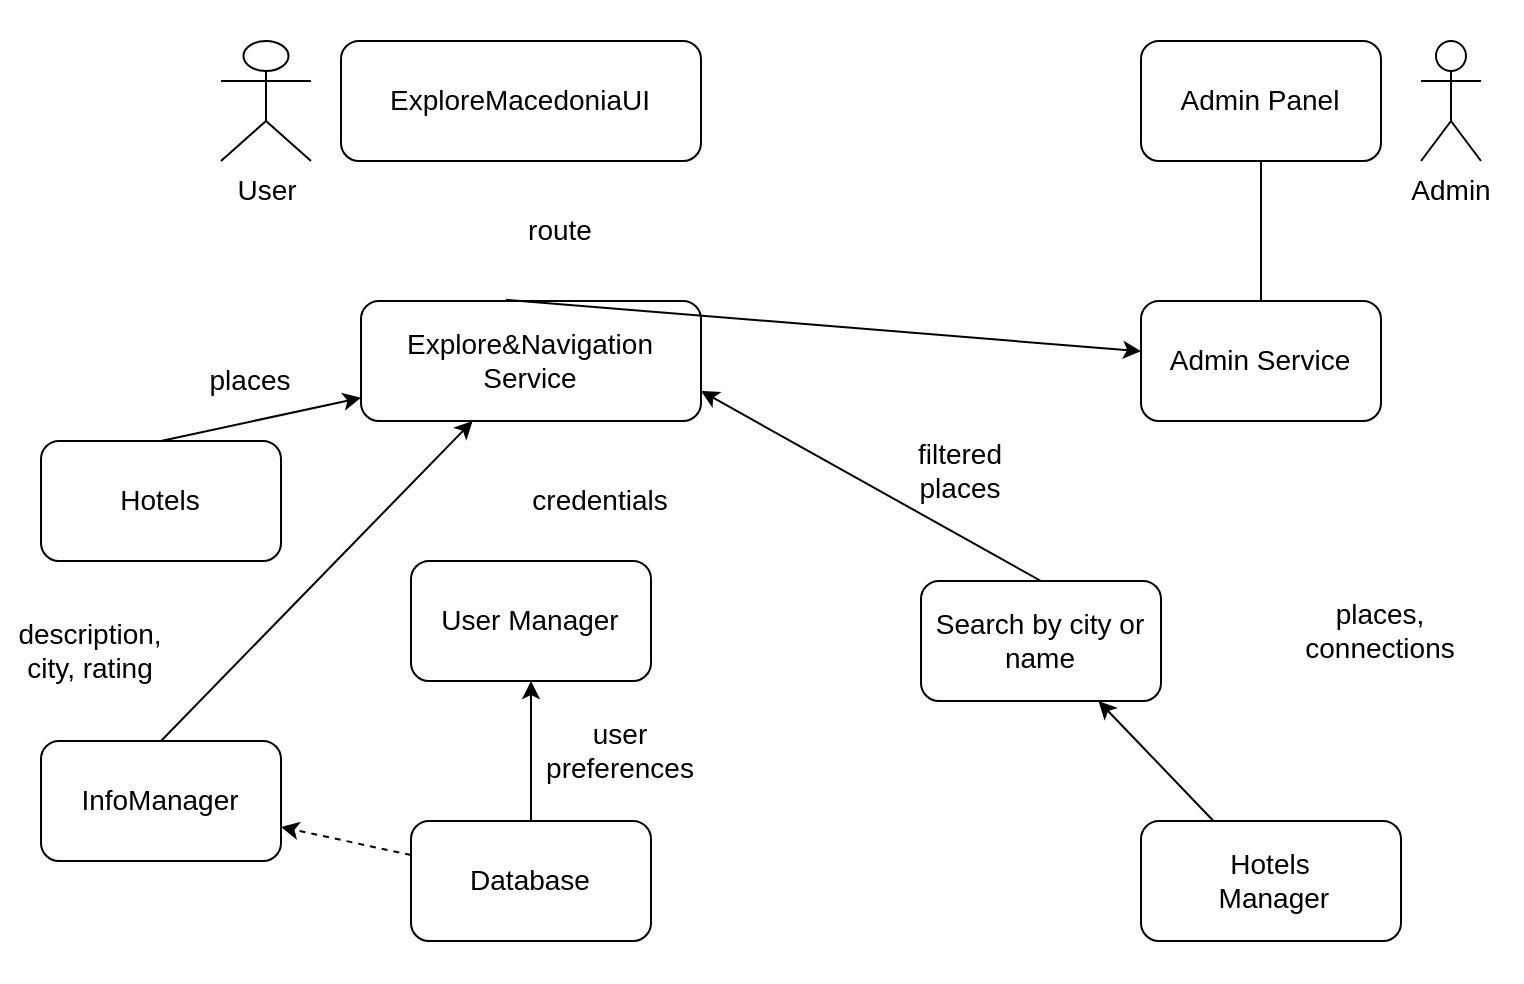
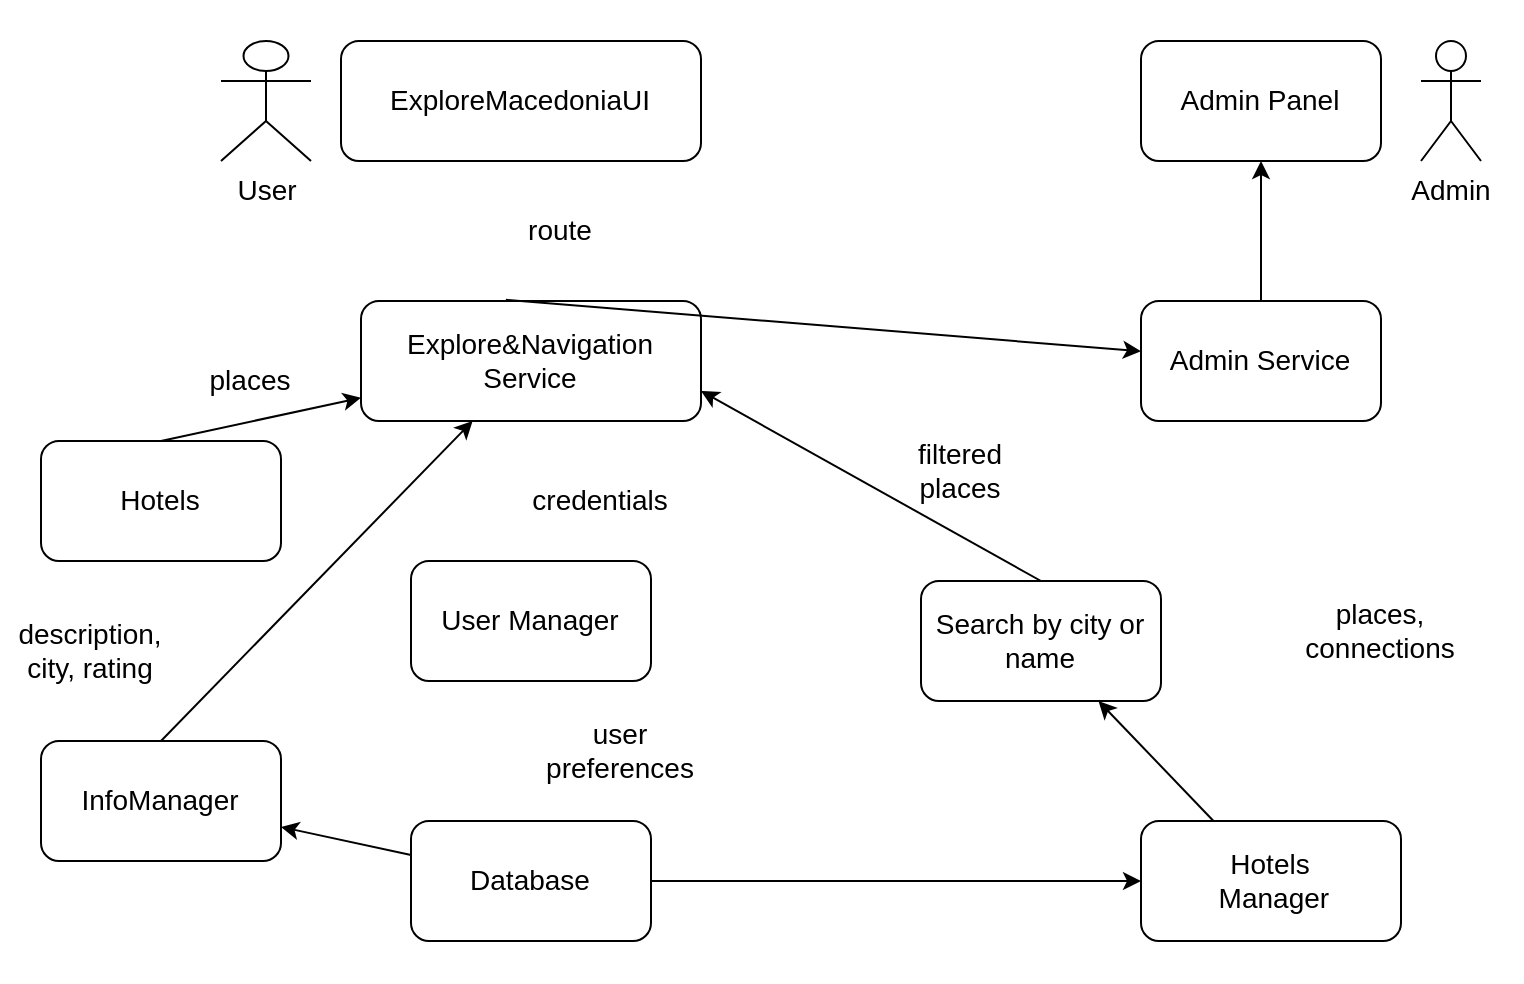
edge "Admin Panel" -- "Admin Service": arrowhead none -> classic
edge "Database" -> "User Manager": now "Database" -> "Hotels Manager"
edge "Database" -> "InfoManager": style dashed -> solid
